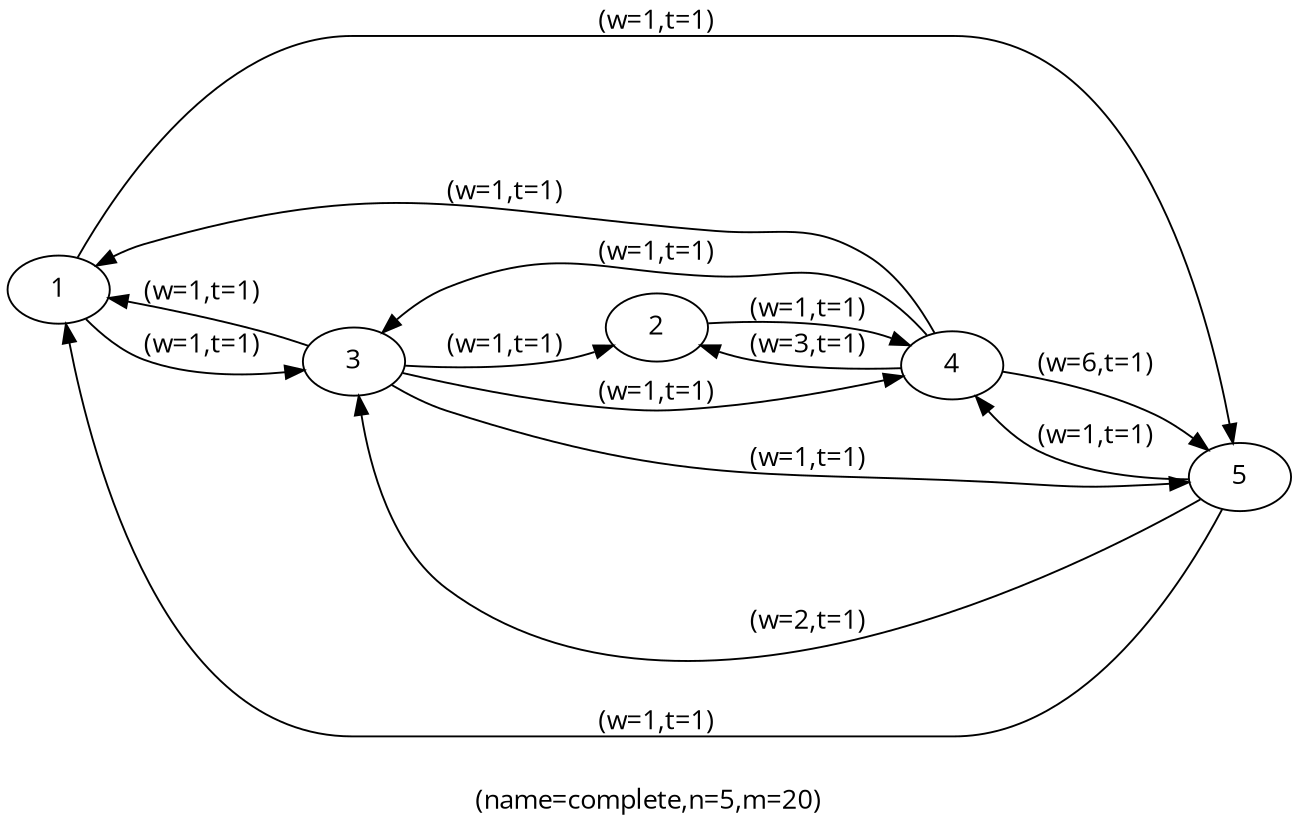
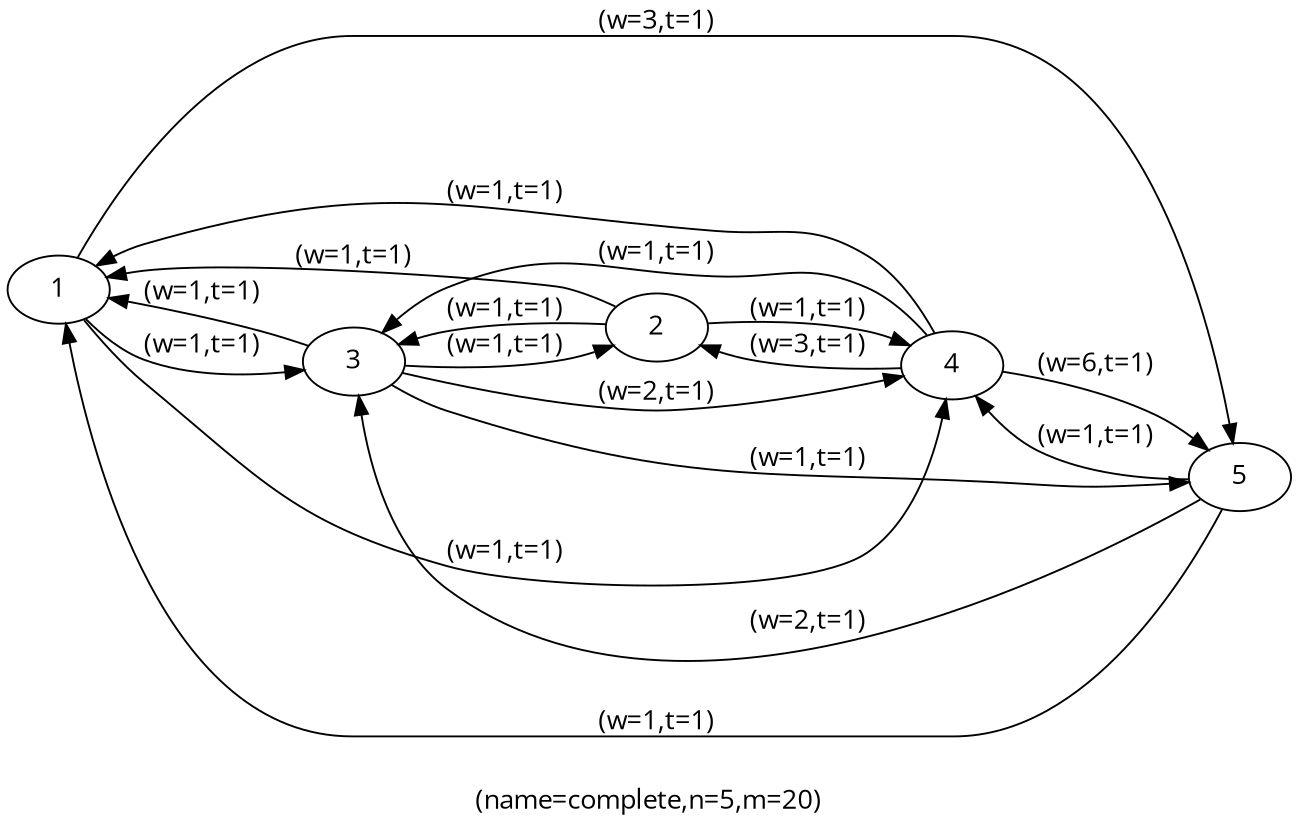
edge "1" -> "5": label "(w=1,t=1)" -> "(w=3,t=1)"
edge "2" -> "1": added, label "(w=1,t=1)"
edge "2" -> "3": added, label "(w=1,t=1)"
edge "3" -> "4": label "(w=1,t=1)" -> "(w=2,t=1)"
edge "1" -> "4": added, label "(w=1,t=1)"
